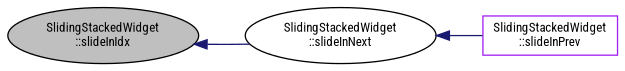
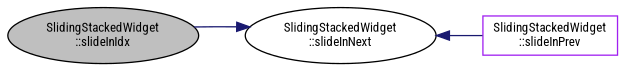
edge "SlidingStackedWidget ::slideInNext" -> "SlidingStackedWidget ::slideInIdx": reversed
